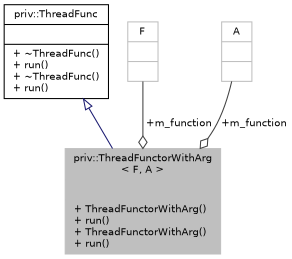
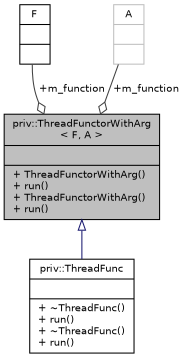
node "F": color grey75 -> black
edge "priv::ThreadFunctorWithArg" -> "priv::ThreadFunc": reversed
node "priv::ThreadFunctorWithArg": color grey75 -> black
